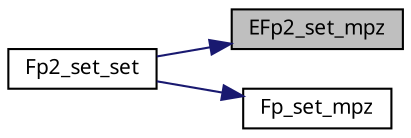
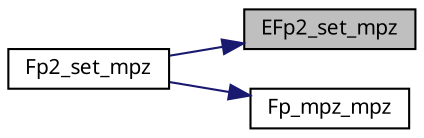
node "Fp2_set_set": label "Fp2_set_set" -> "Fp2_set_mpz"
node "Fp_set_mpz": label "Fp_set_mpz" -> "Fp_mpz_mpz"
